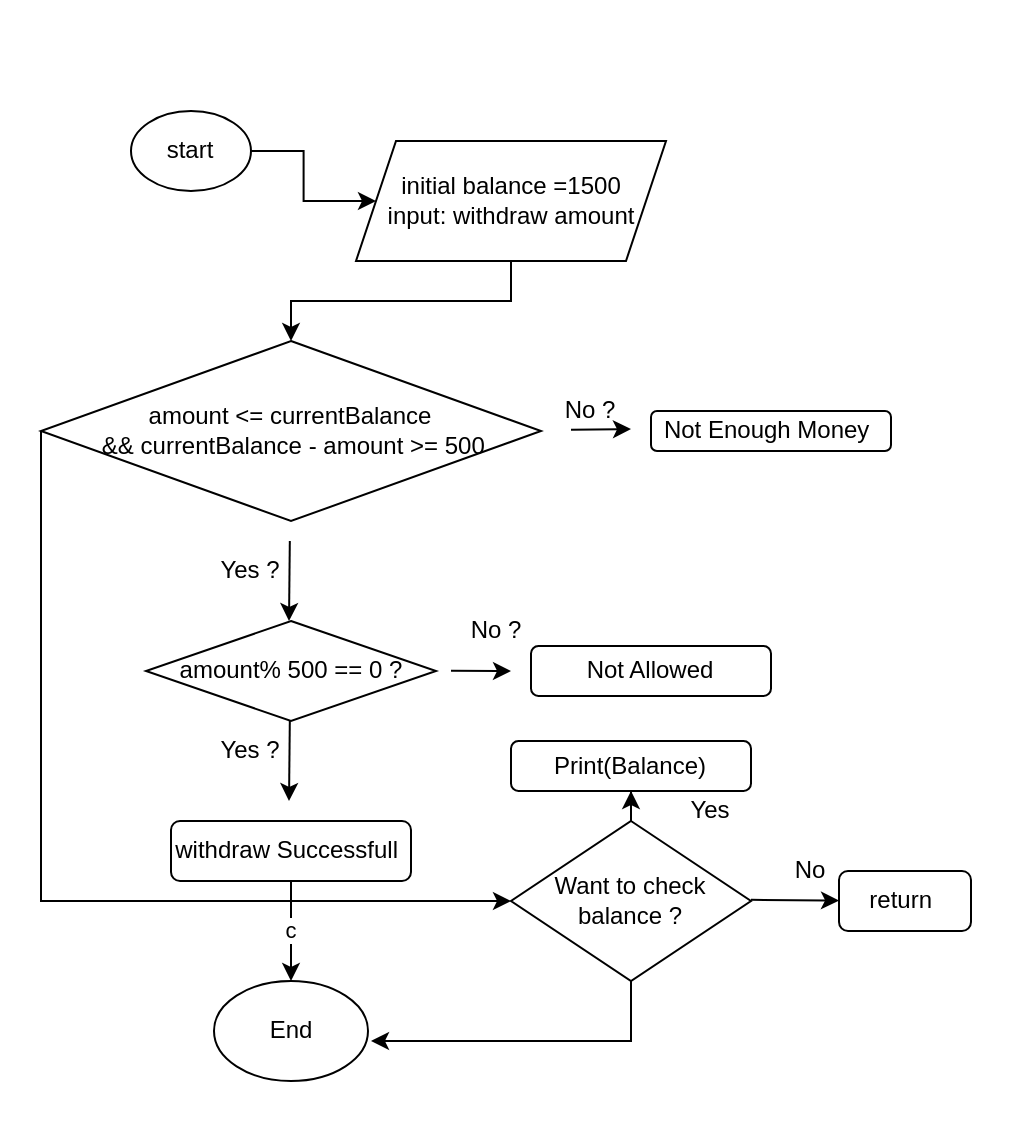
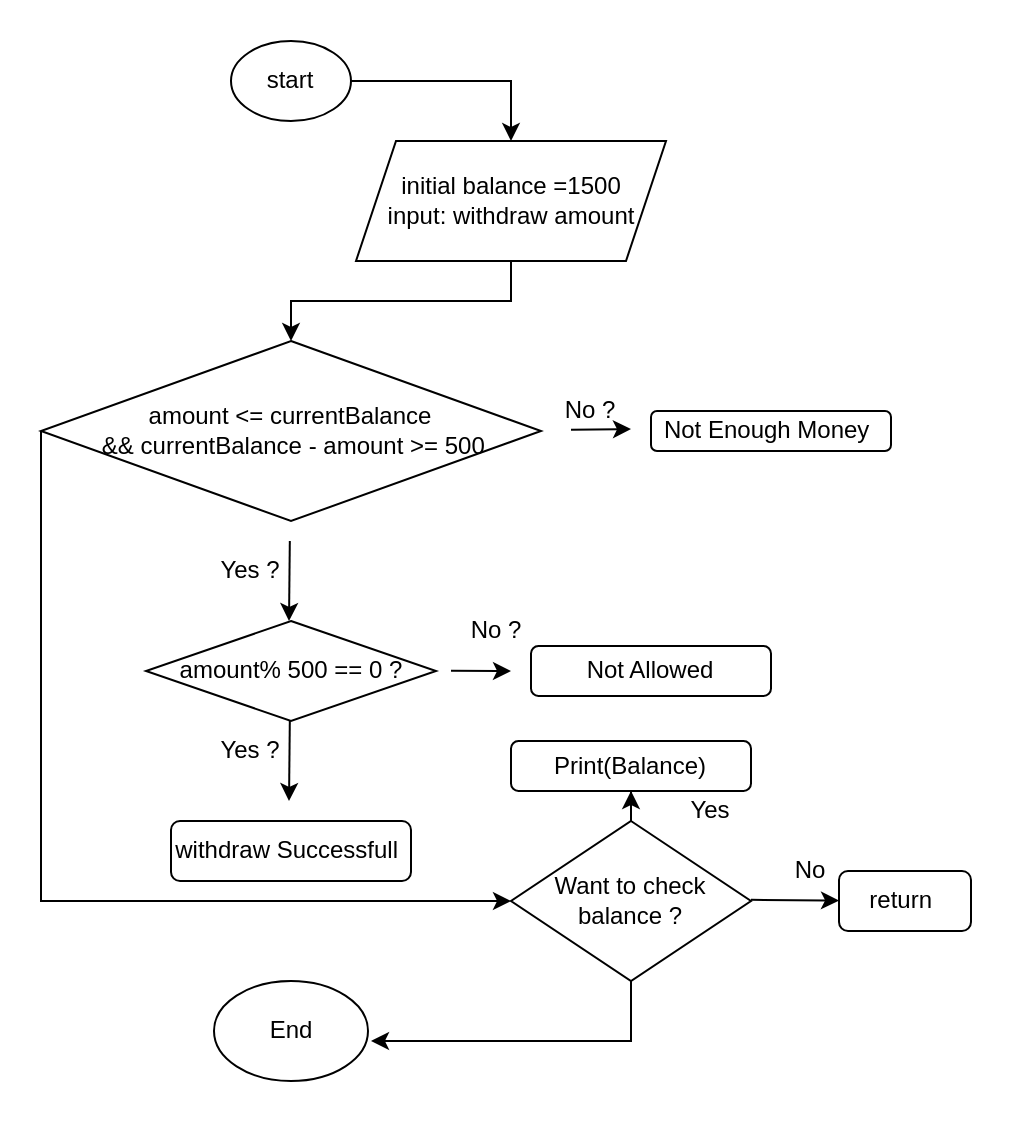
node "start": moved (191, 151) -> (291, 81)
edge "withdraw Successfull" -> "End": removed, label "c"
